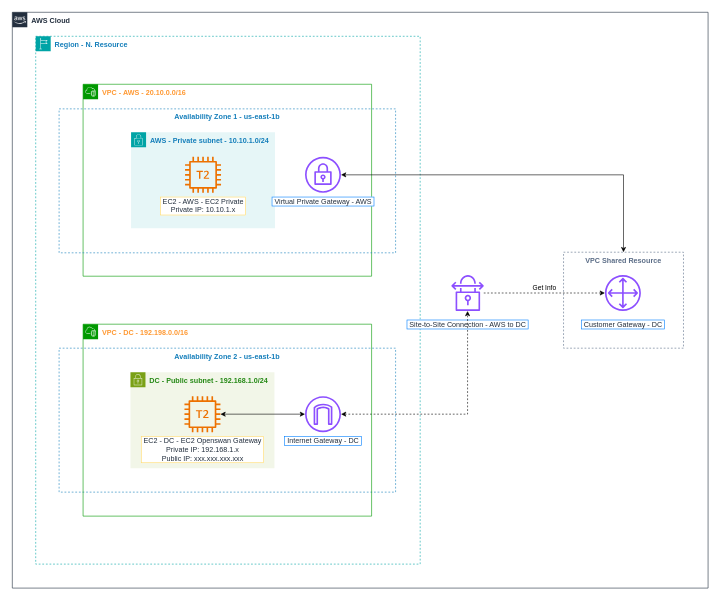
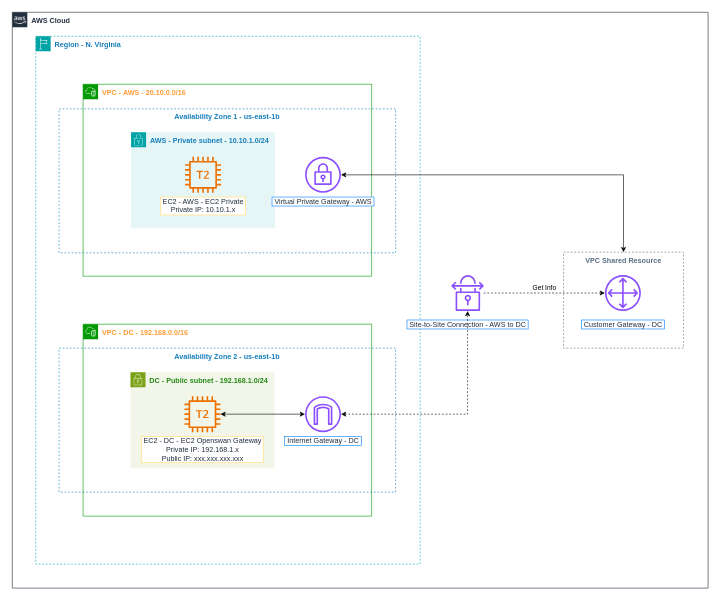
node "Region - N. Resource": label "Region - N. Resource" -> "Region - N. Virginia"
node "VPC - DC - 192.198.0.0/16": label "VPC - DC - 192.198.0.0/16" -> "VPC - DC - 192.168.0.0/16"
